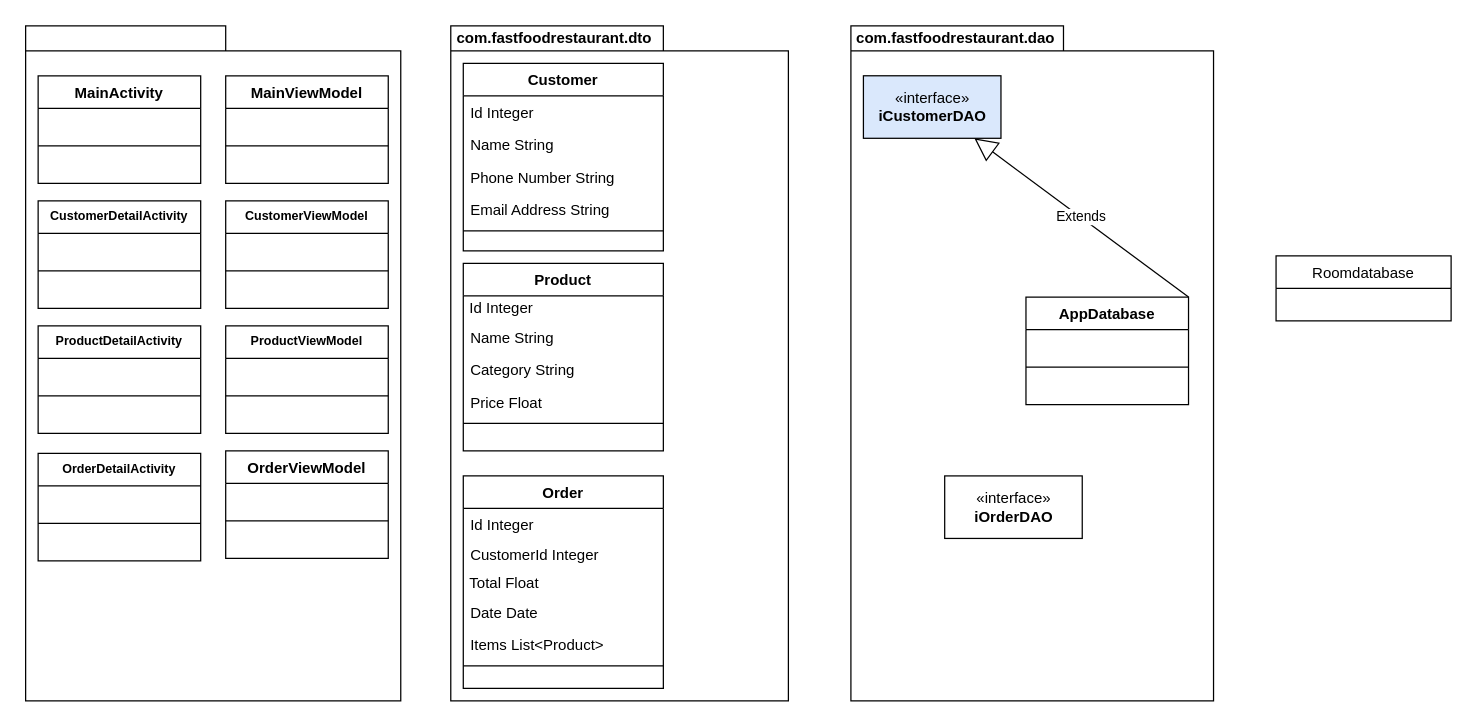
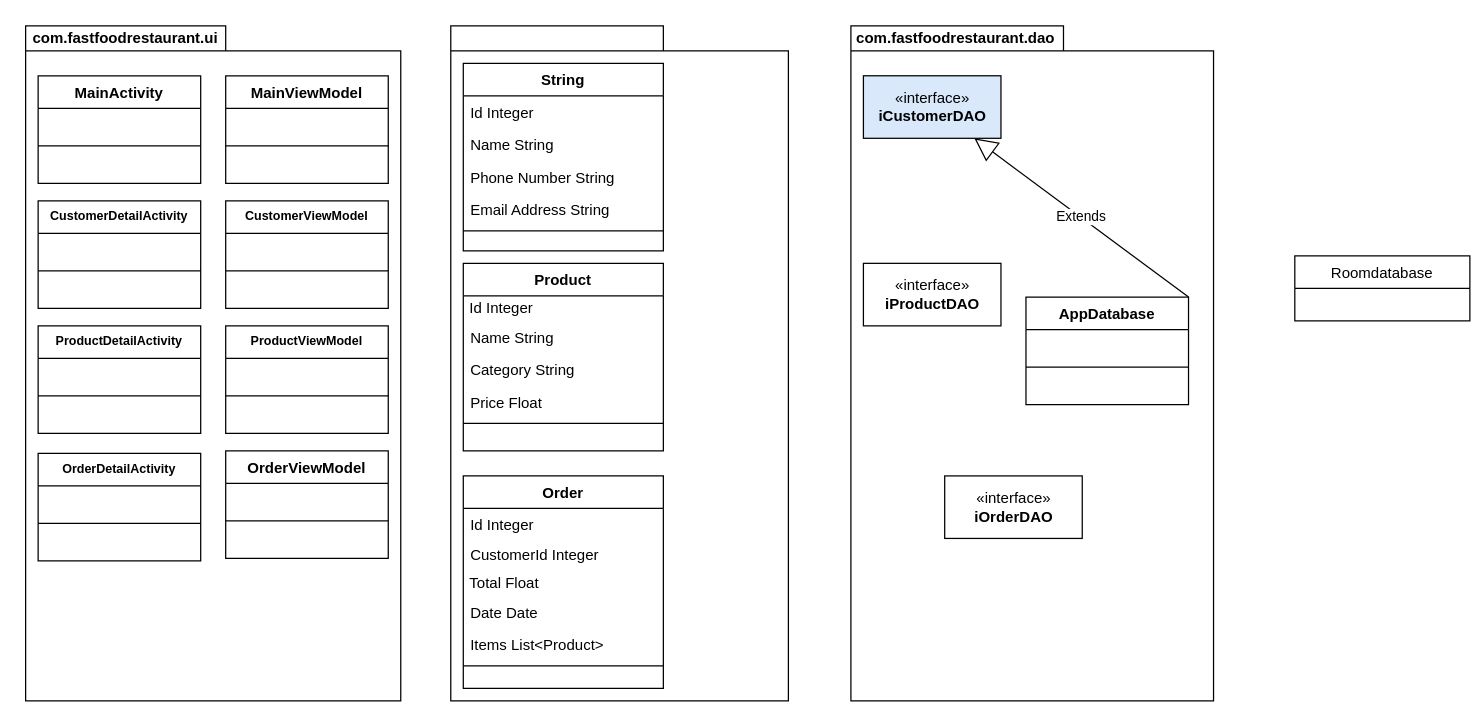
node "com.fastfoodrestaurant.ui": added
node "com.fastfoodrestaurant.dto": removed
node "Customer": label "Customer" -> "String"
node "Roomdatabase": moved (1363, 288) -> (1382, 288)
node "«interface» iProductDAO": added
